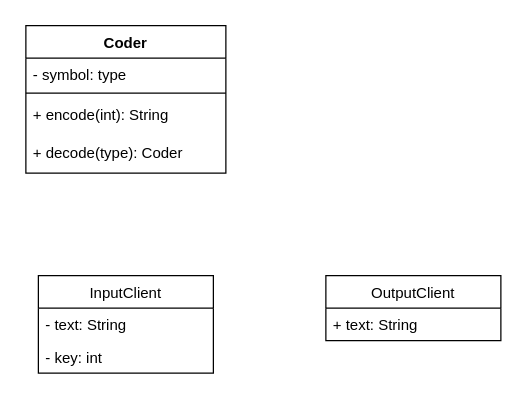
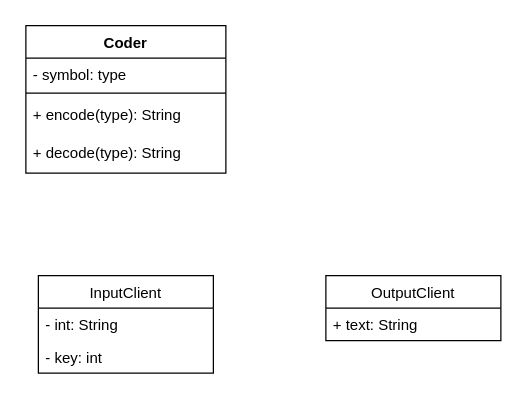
node "+ encode(int): String": label "+ encode(int): String" -> "+ encode(type): String"
node "+ decode(type): Coder": label "+ decode(type): Coder" -> "+ decode(type): String"
node "- text: String": label "- text: String" -> "- int: String"
